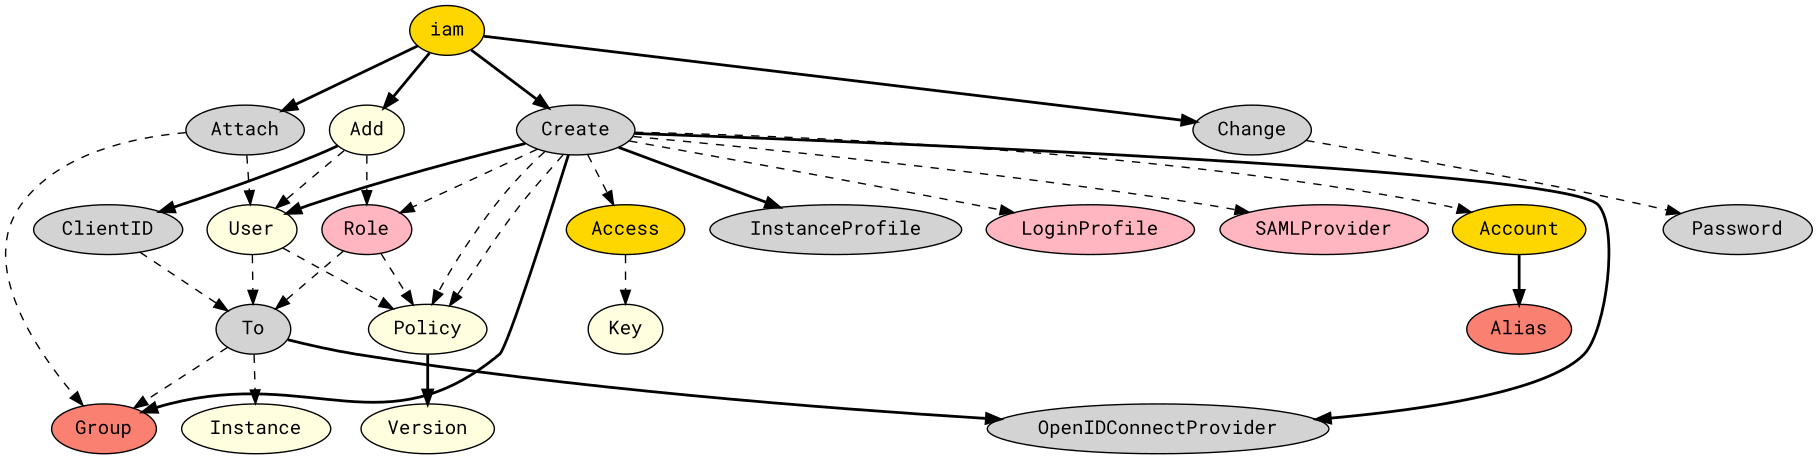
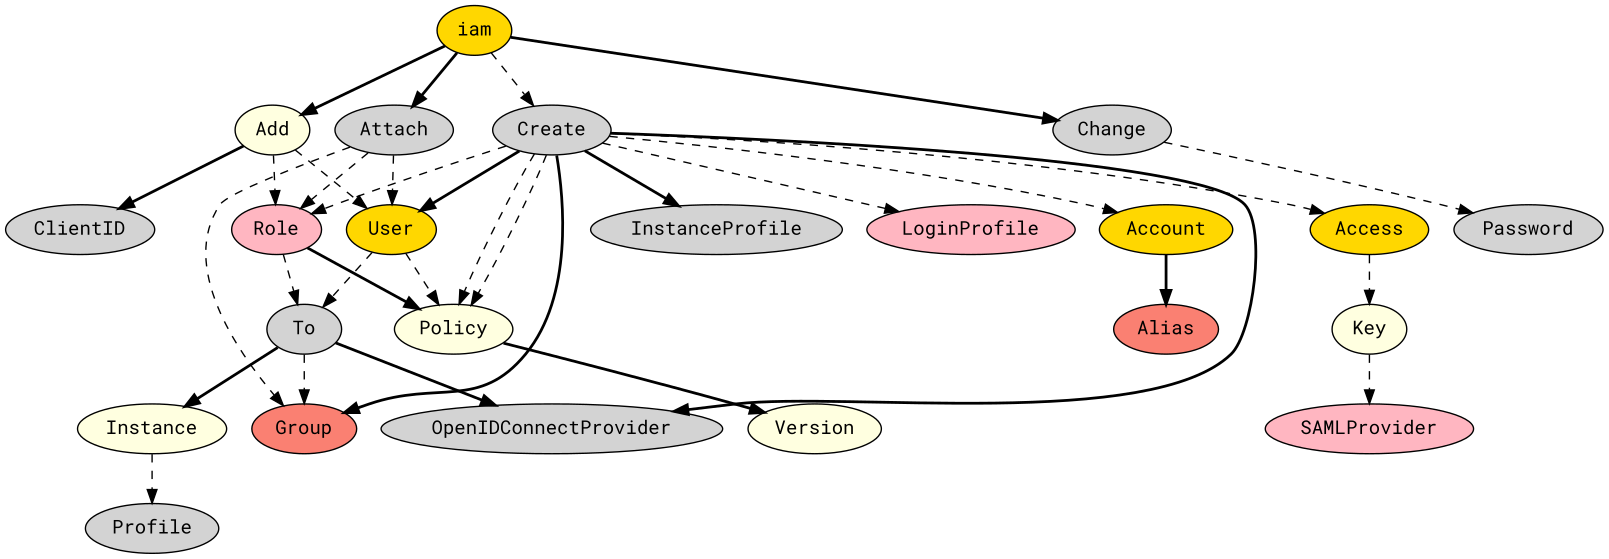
edge "iam" -> "Create": style bold -> dashed
edge "Create" -> "SAMLProvider": now "Key" -> "SAMLProvider"
edge "Attach" -> "Role": added
node "User": fillcolor lightyellow -> gold
edge "Role" -> "Policy": style dashed -> bold
edge "ClientID" -> "To": removed
edge "To" -> "Instance": style dashed -> bold
node "Profile": added
